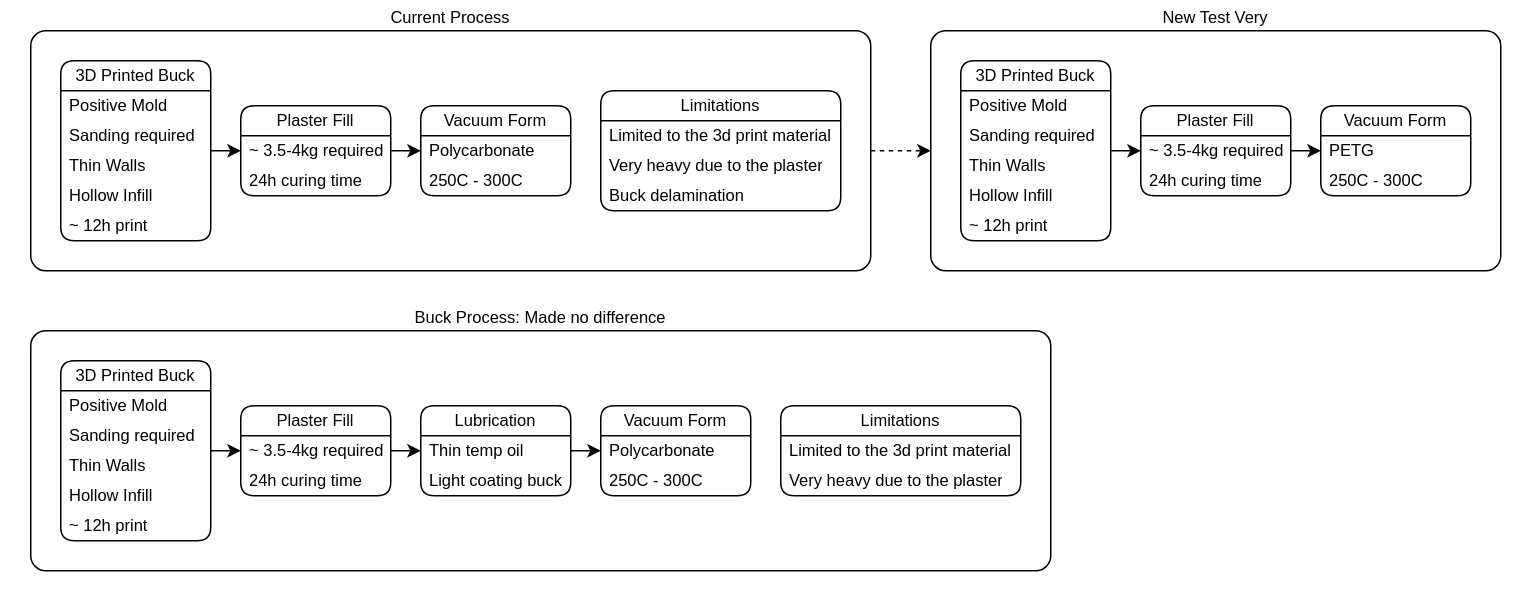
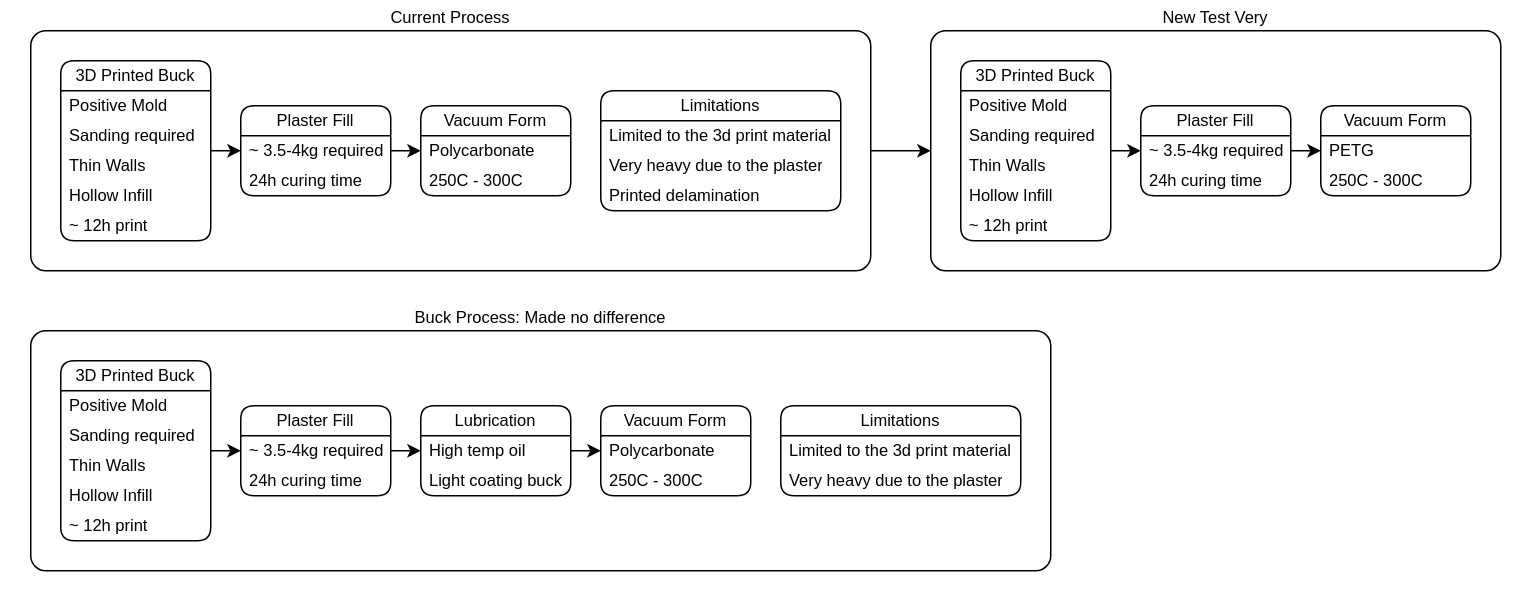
edge "Current Process" -> "New Test Very": style dashed -> solid
node "Buck delamination": label "Buck delamination" -> "Printed delamination"
node "Thin temp oil": label "Thin temp oil" -> "High temp oil"
